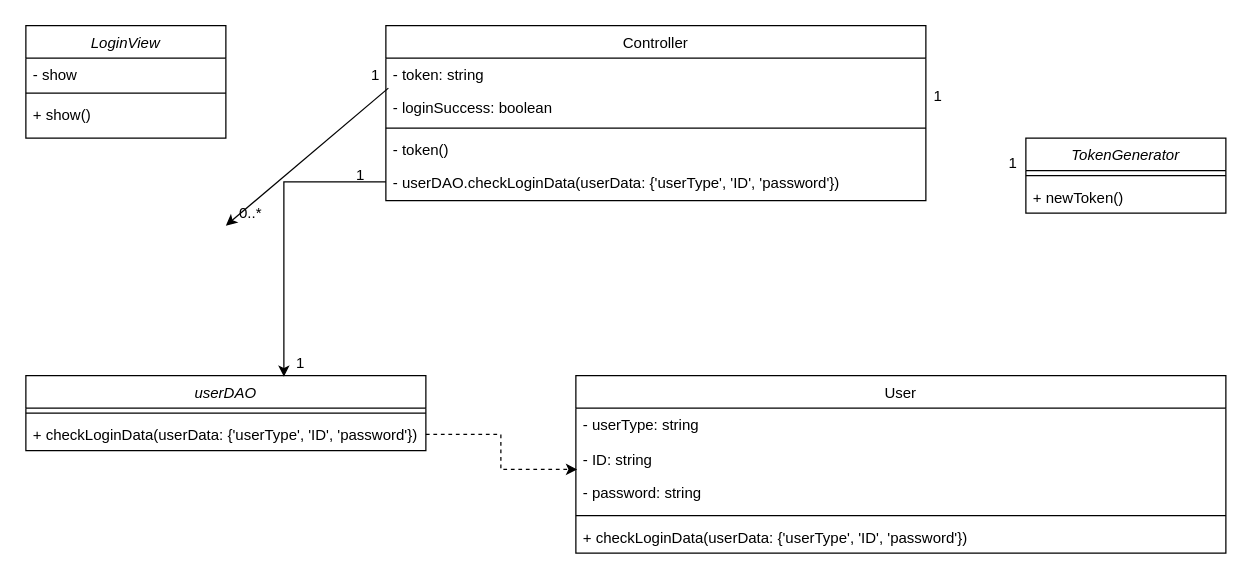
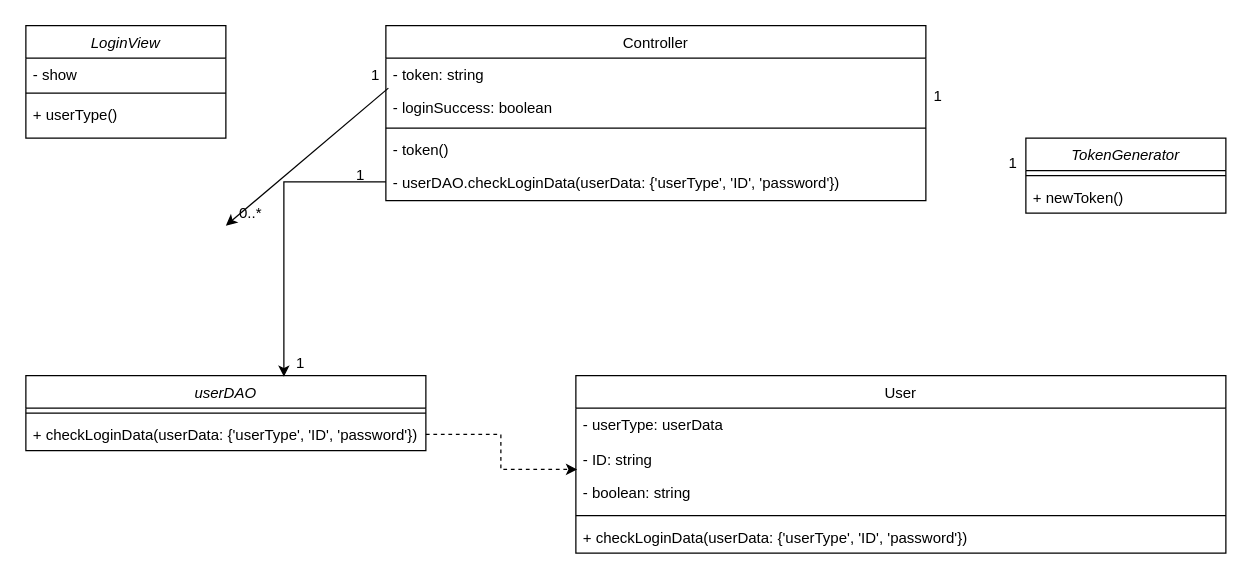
node "+ show()": label "+ show()" -> "+ userType()"
node "- userType: string": label "- userType: string" -> "- userType: userData"
node "- password: string": label "- password: string" -> "- boolean: string"
